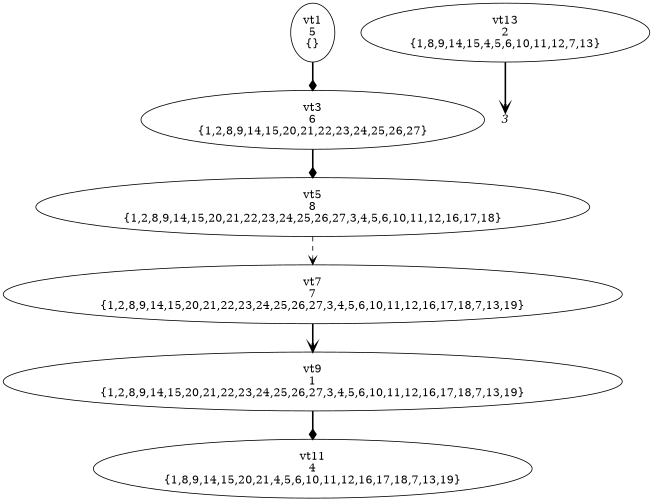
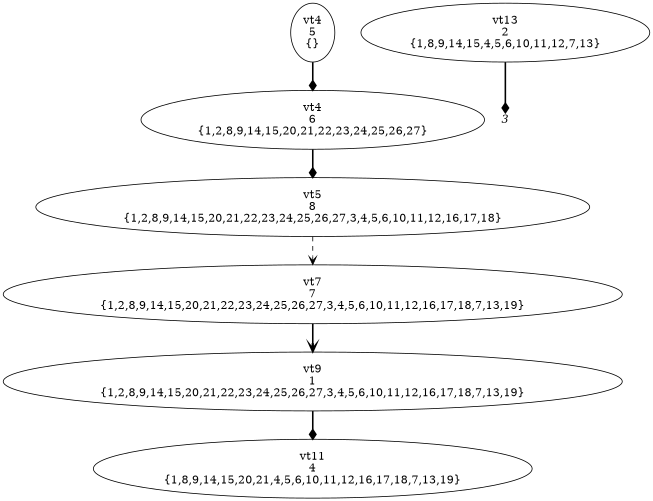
node "vt1 5 {}": label "vt1 5 {}" -> "vt4 5 {}"
edge "vt13 2 {1,8,9,14,15,4,5,6,10,11,12,7,13}" -> "3": arrowhead vee -> diamond
node "vt3 6 {1,2,8,9,14,15,20,21,22,23,24,25,26,27}": label "vt3 6 {1,2,8,9,14,15,20,21,22,23,24,25,26,27}" -> "vt4 6 {1,2,8,9,14,15,20,21,22,23,24,25,26,27}"
